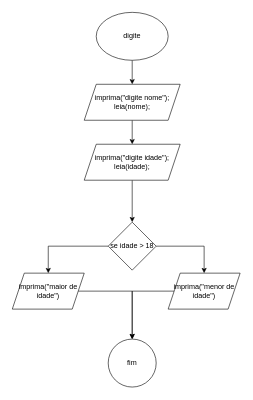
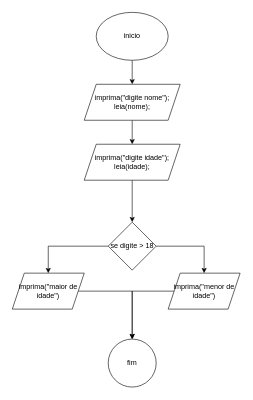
node "digite": label "digite" -> "inicio"
node "se idade > 18": label "se idade > 18" -> "se digite > 18"
